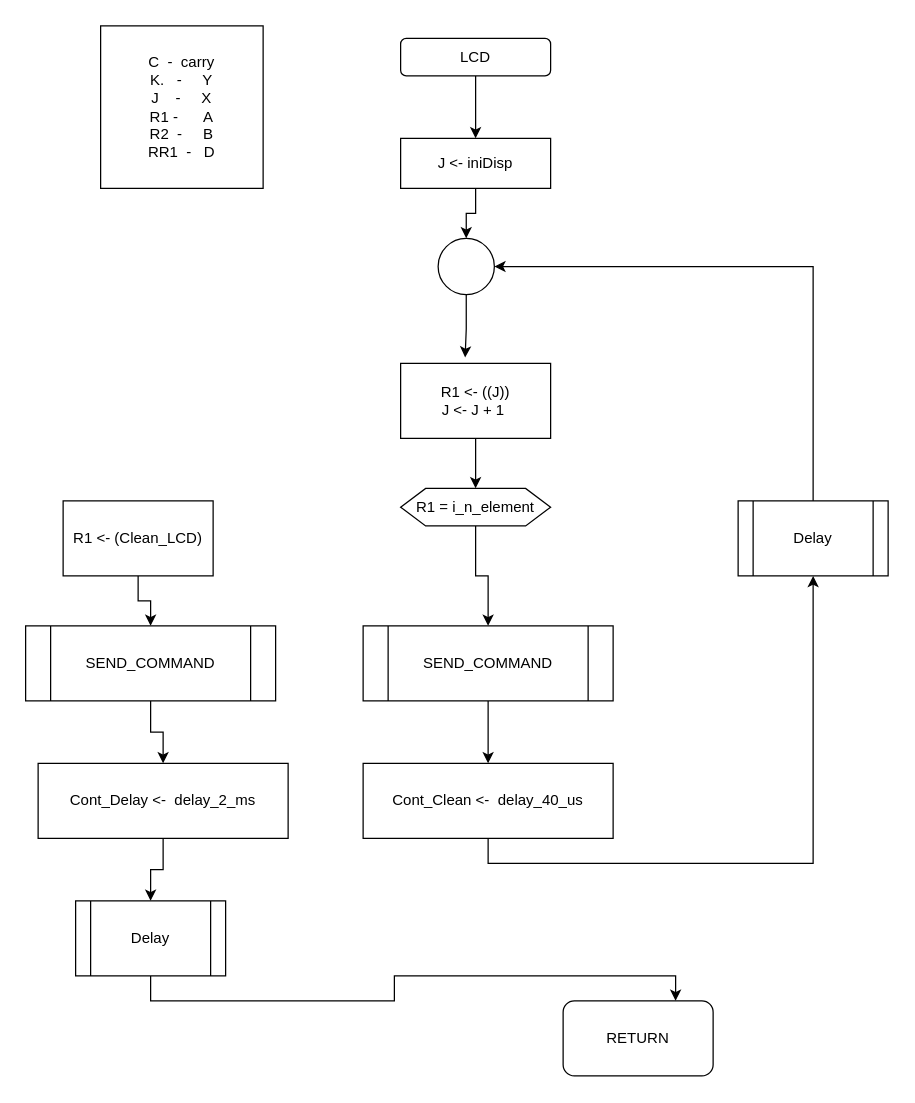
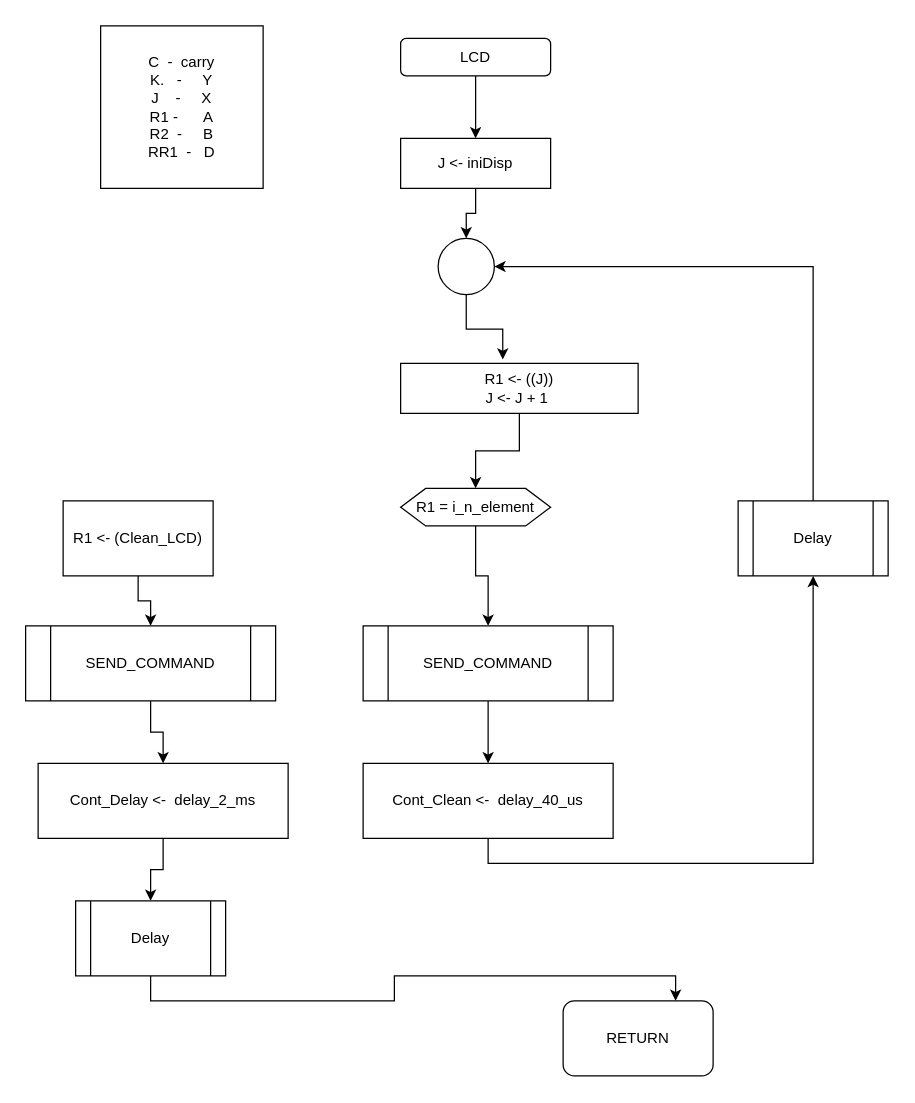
node "R1 <- ((J)) J <- J + 1": size 150x75 -> 238x50
